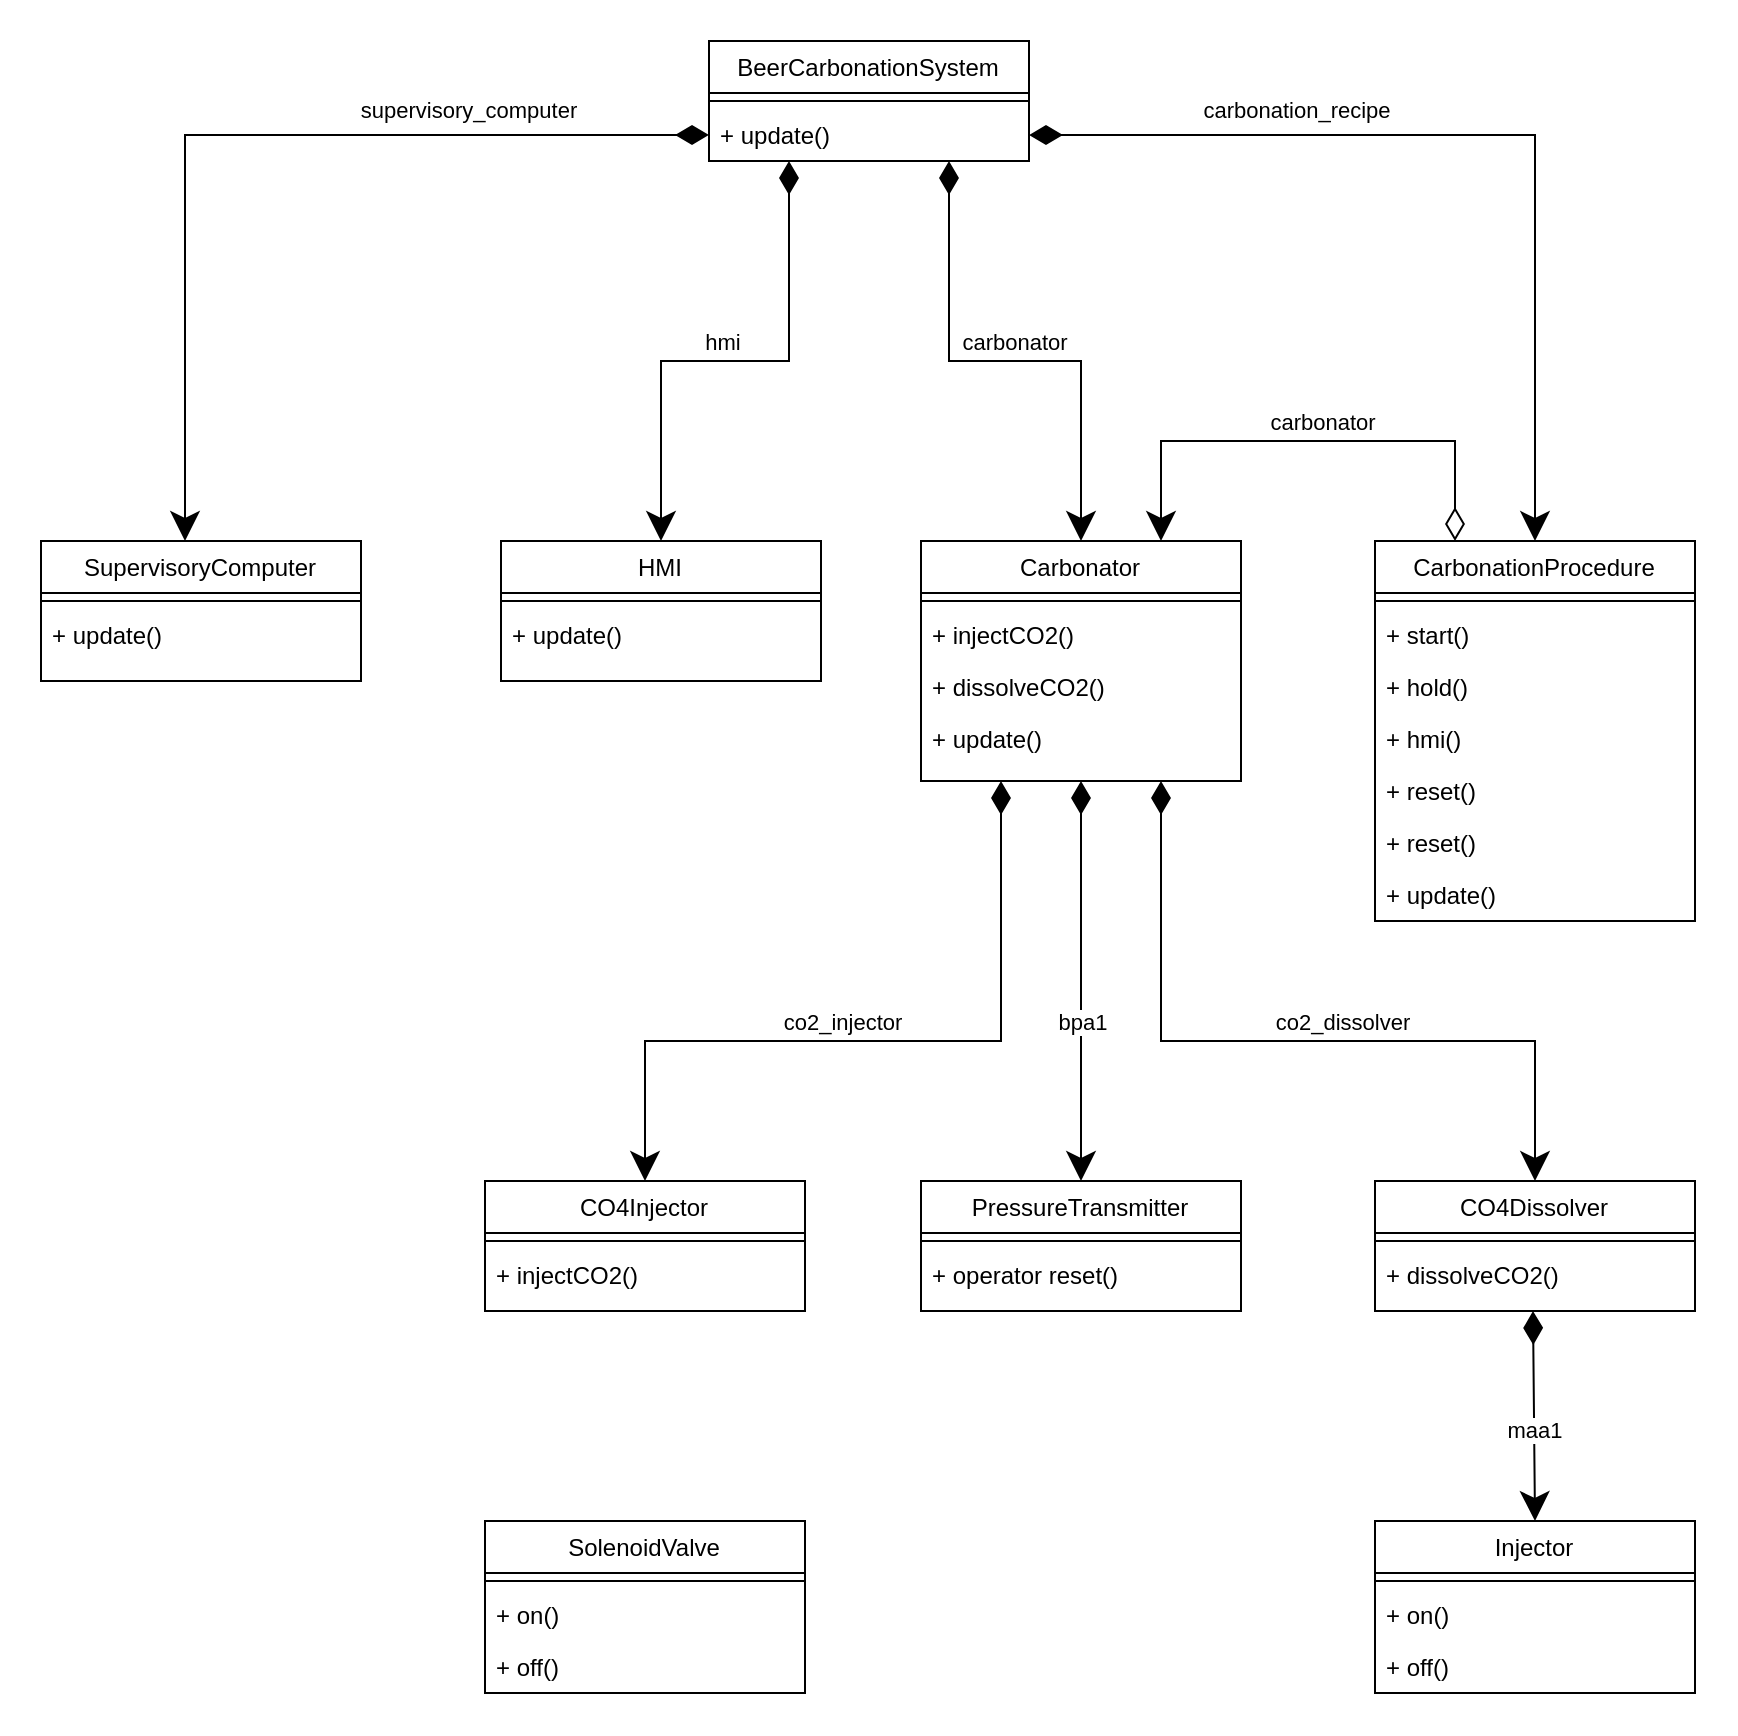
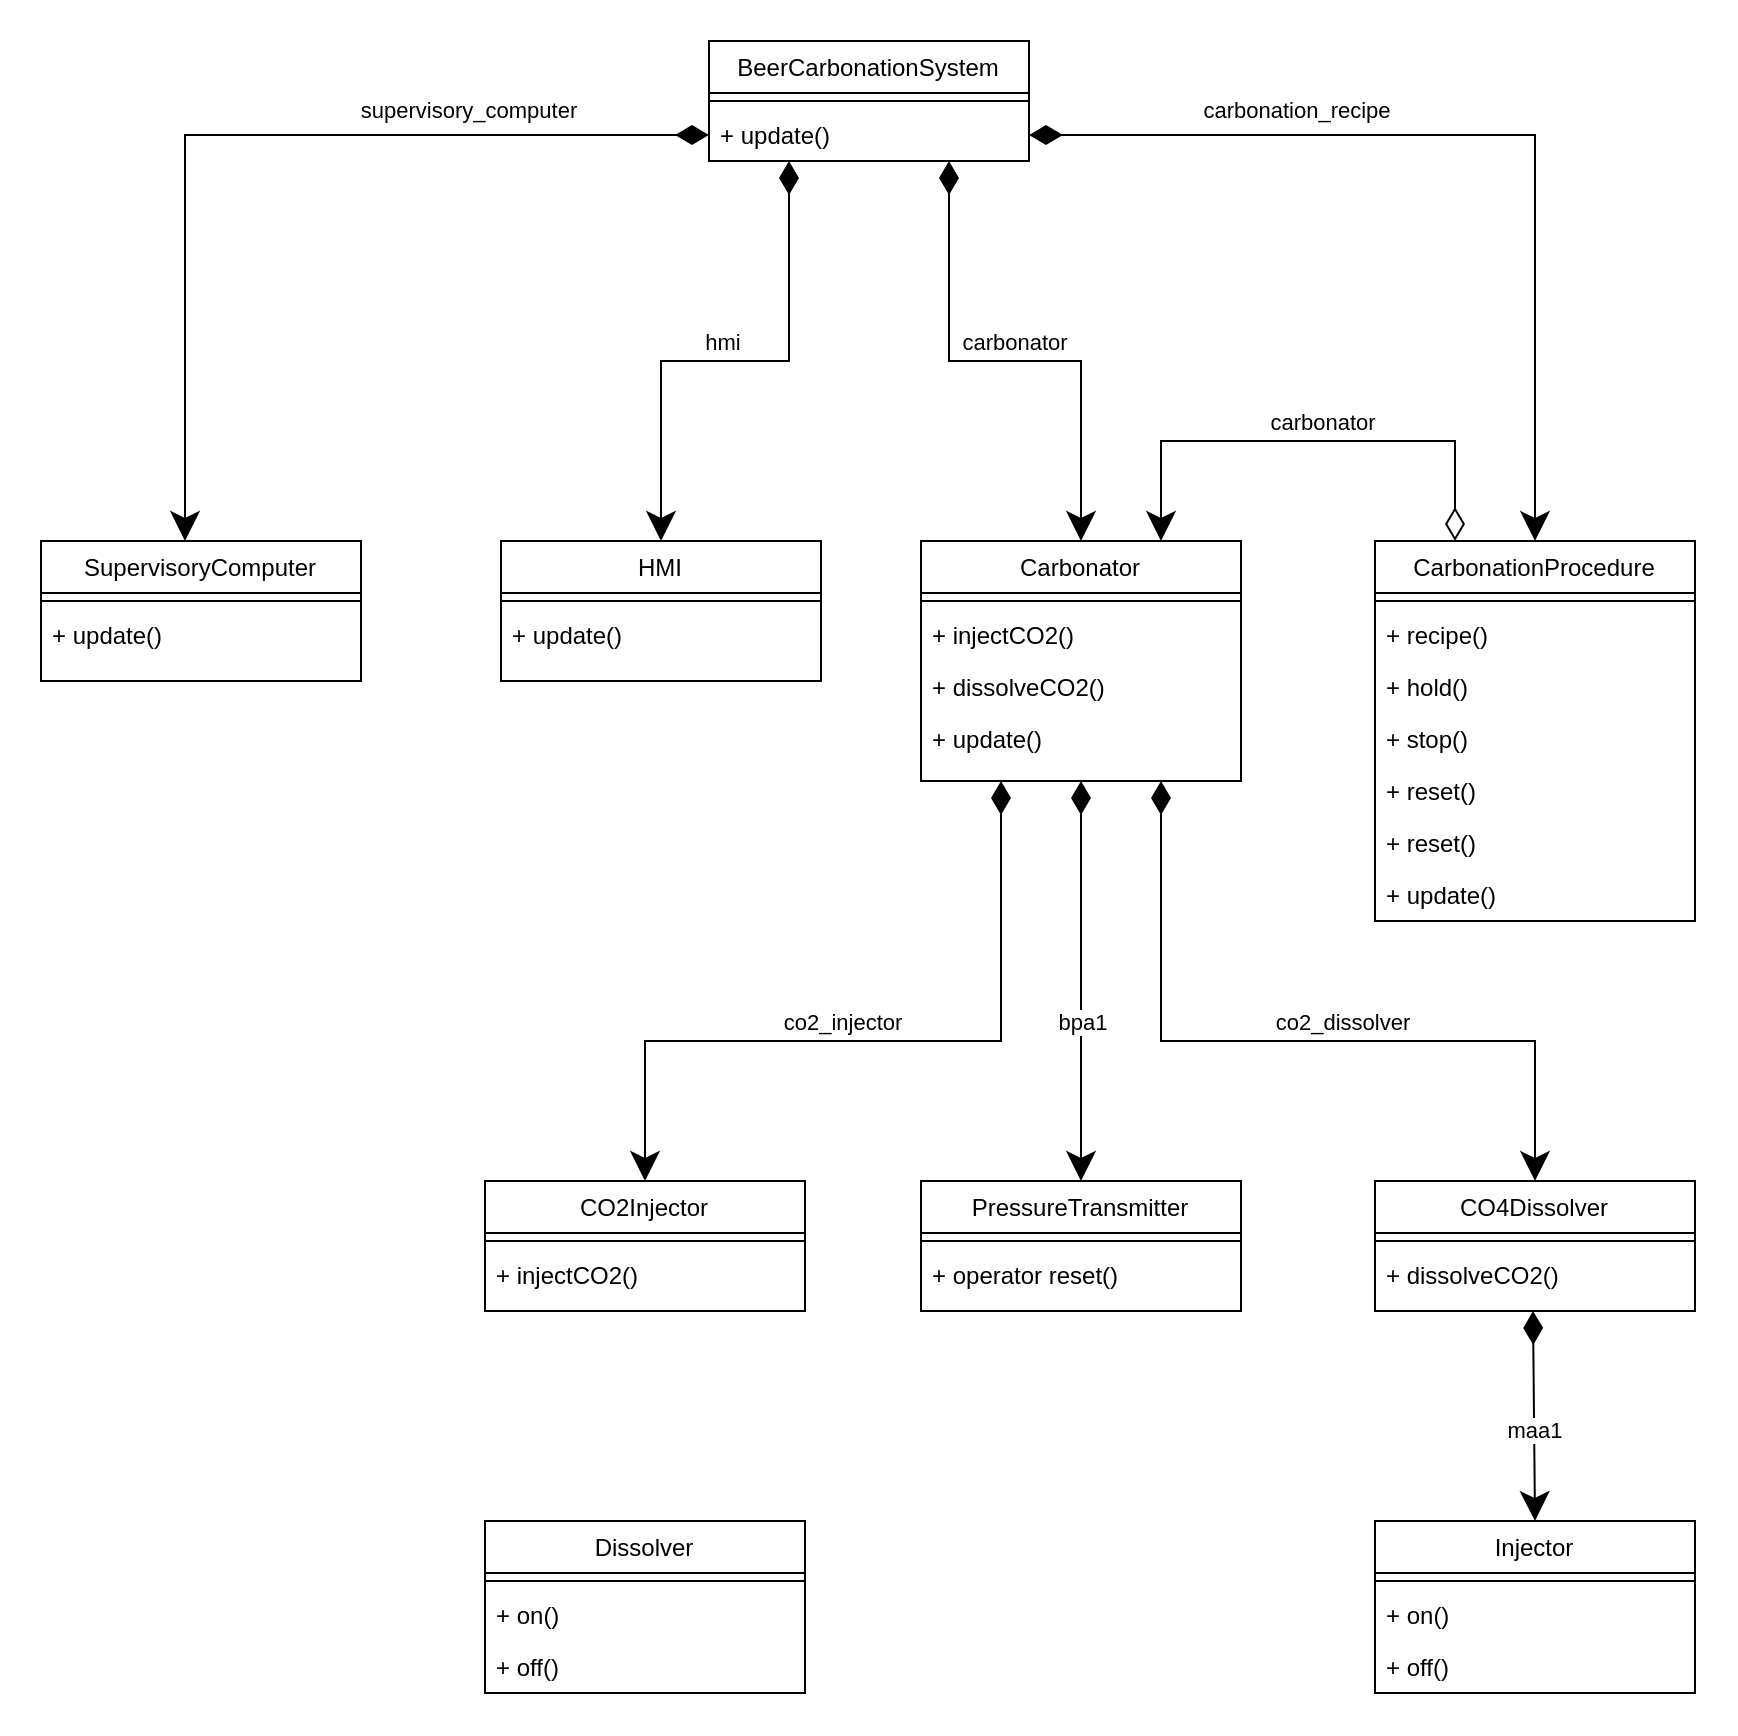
node "+ start()": label "+ start()" -> "+ recipe()"
node "+ hmi()": label "+ hmi()" -> "+ stop()"
node "CO4Injector": label "CO4Injector" -> "CO2Injector"
node "SolenoidValve": label "SolenoidValve" -> "Dissolver"
